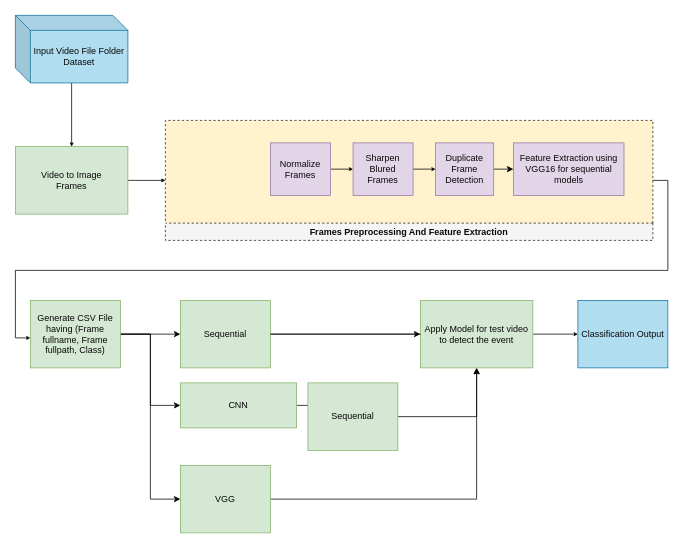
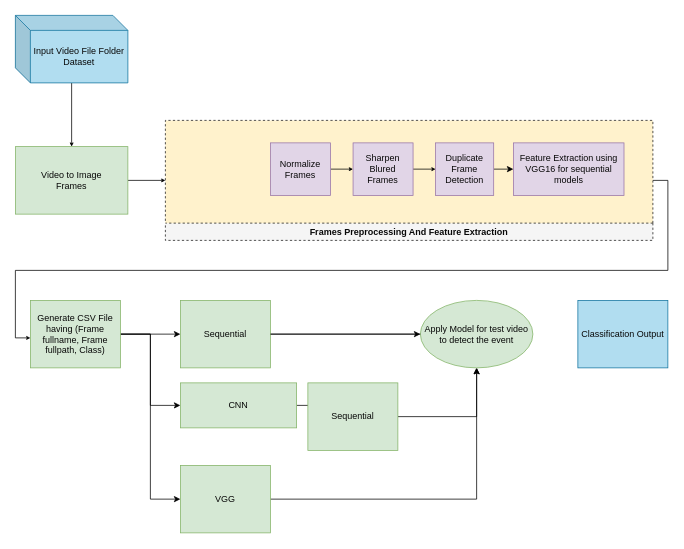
node "Apply Model for test video to detect the event": shape rectangle -> ellipse
edge "Apply Model for test video to detect the event" -> "Classification Output": removed
